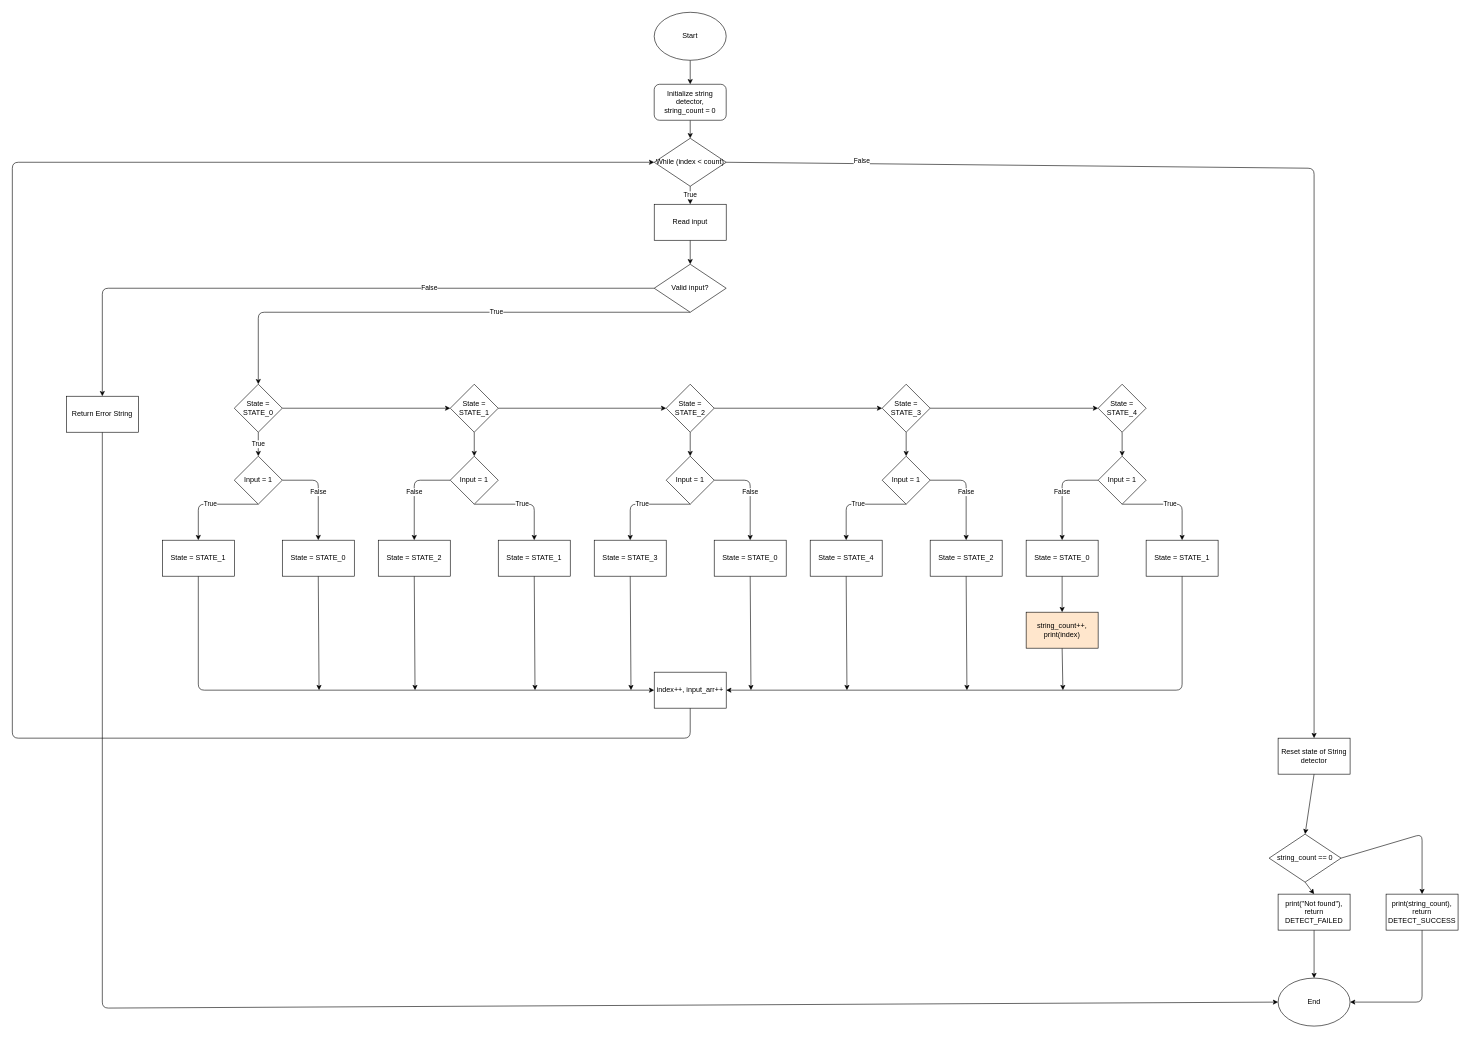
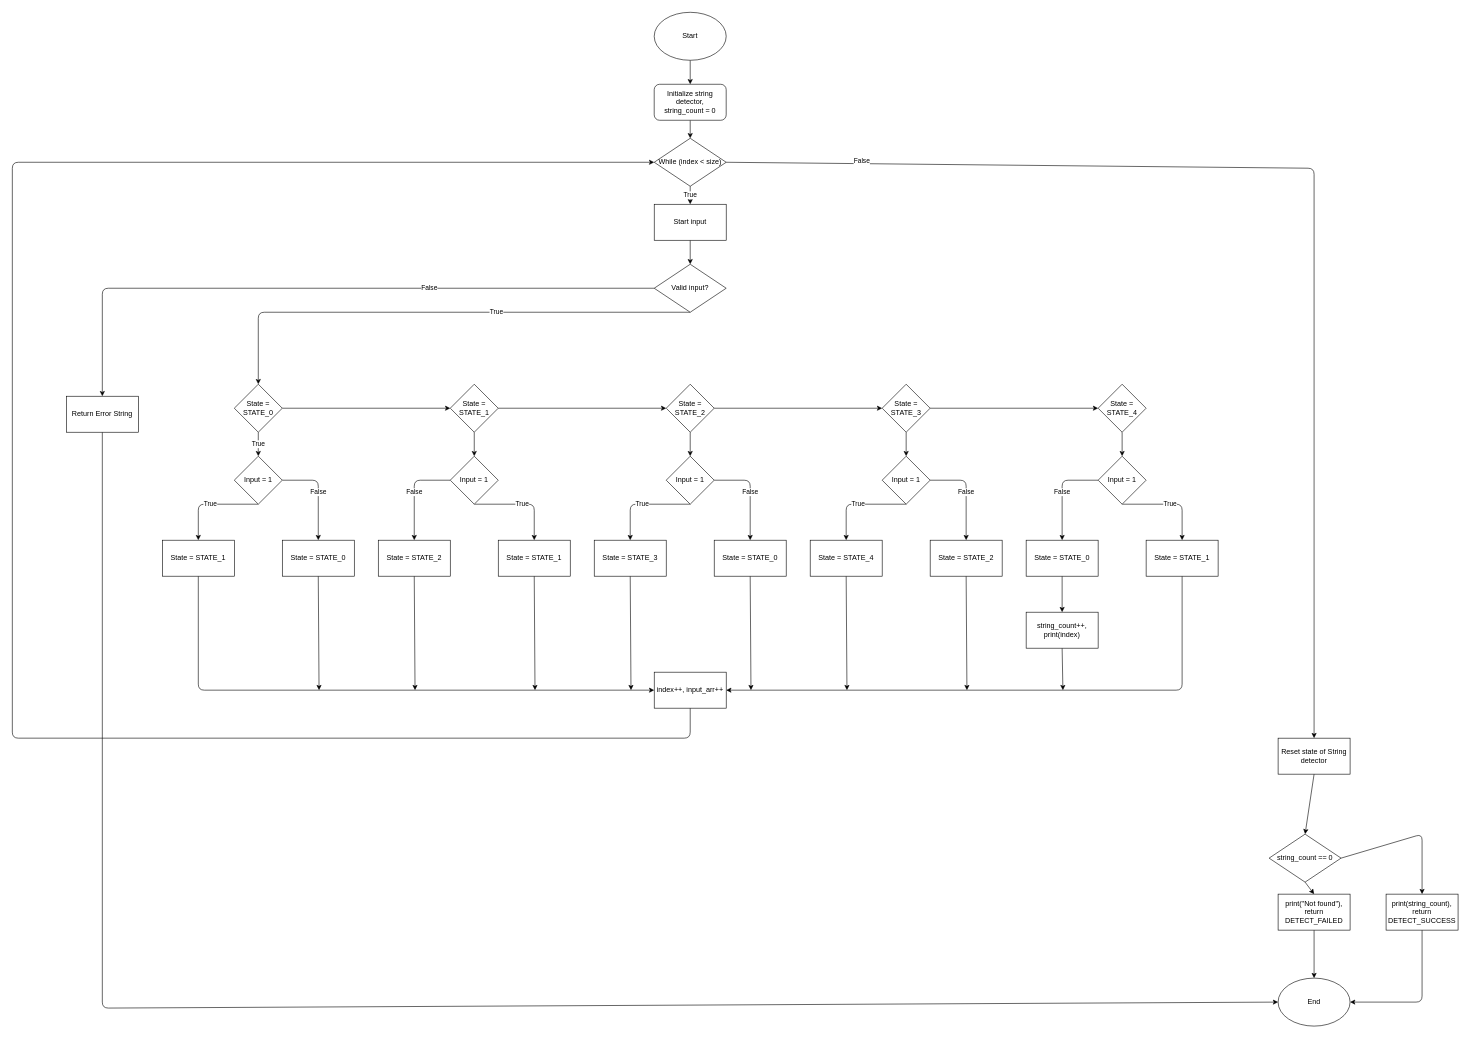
node "While (index < count)": label "While (index < count)" -> "While (index < size)"
node "Read input": label "Read input" -> "Start input"
node "string_count++, print(index)": fillcolor #ffe6cc -> #ffffff
